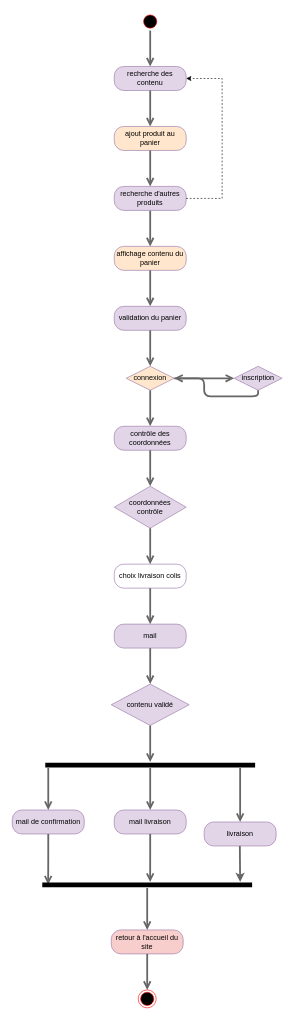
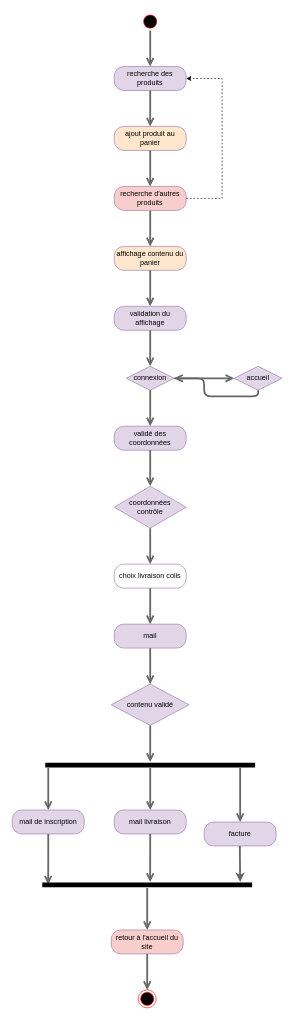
node "recherche des contenu": label "recherche des contenu" -> "recherche des produits"
node "recherche d'autres produits": fillcolor #e1d5e7 -> #f8cecc
node "validation du panier": label "validation du panier" -> "validation du affichage"
node "connexion": fillcolor #ffe6cc -> #e1d5e7
node "inscription": label "inscription" -> "accueil"
node "contrôle des coordonnées": label "contrôle des coordonnées" -> "validé des coordonnées"
node "mail de confirmation": label "mail de confirmation" -> "mail de inscription"
node "livraison": label "livraison" -> "facture"
